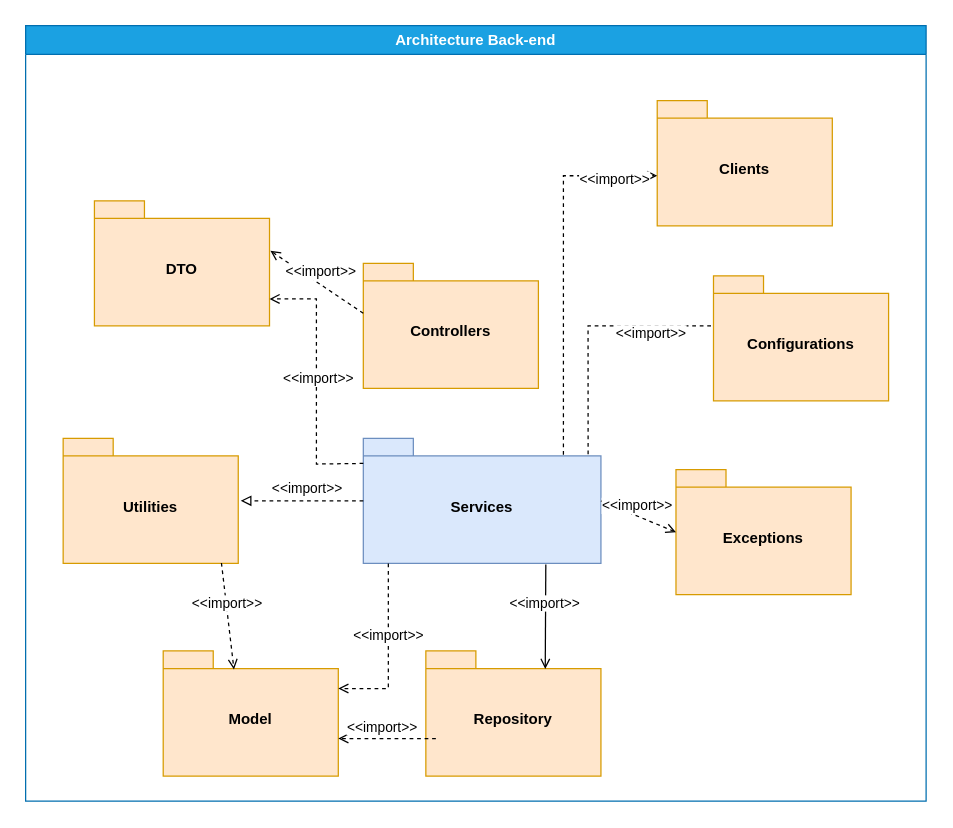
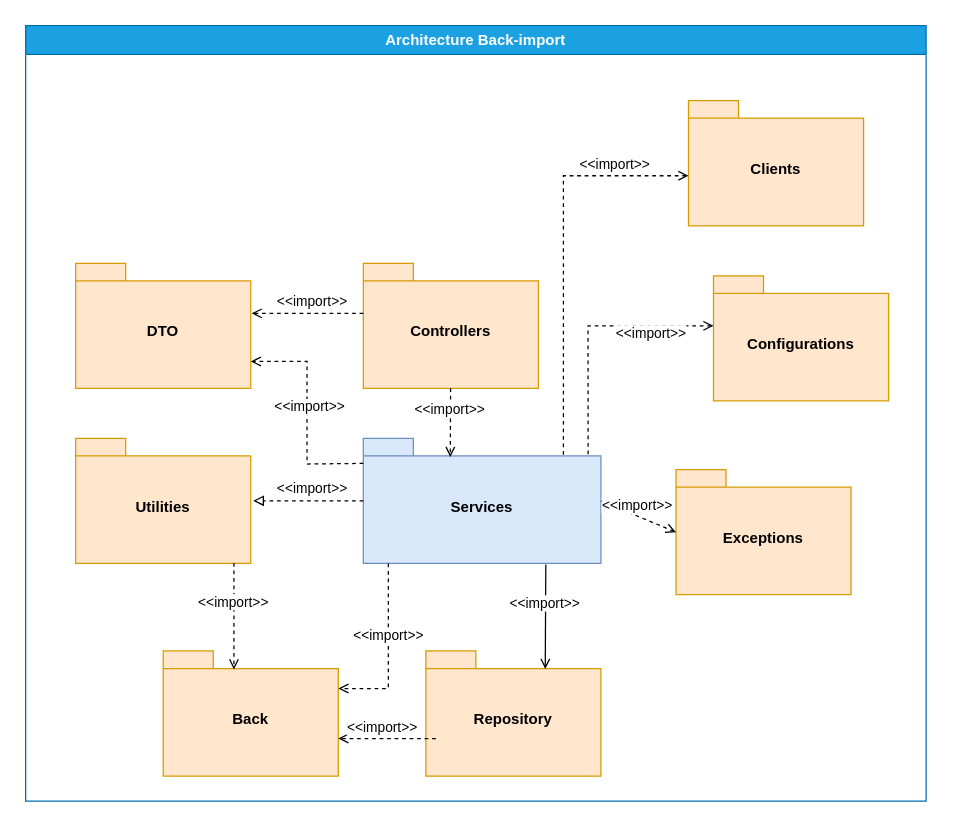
node "Architecture Back-end": label "Architecture Back-end" -> "Architecture Back-import"
node "Clients": moved (744, 163) -> (776, 163)
node "DTO": moved (182, 263) -> (163, 326)
edge "Configurations" -- "Services": arrowhead none -> open
edge "Controllers" -> "Services": added, label "<<import>>"
node "Utilities": moved (151, 501) -> (163, 501)
node "Model": label "Model" -> "Back"
